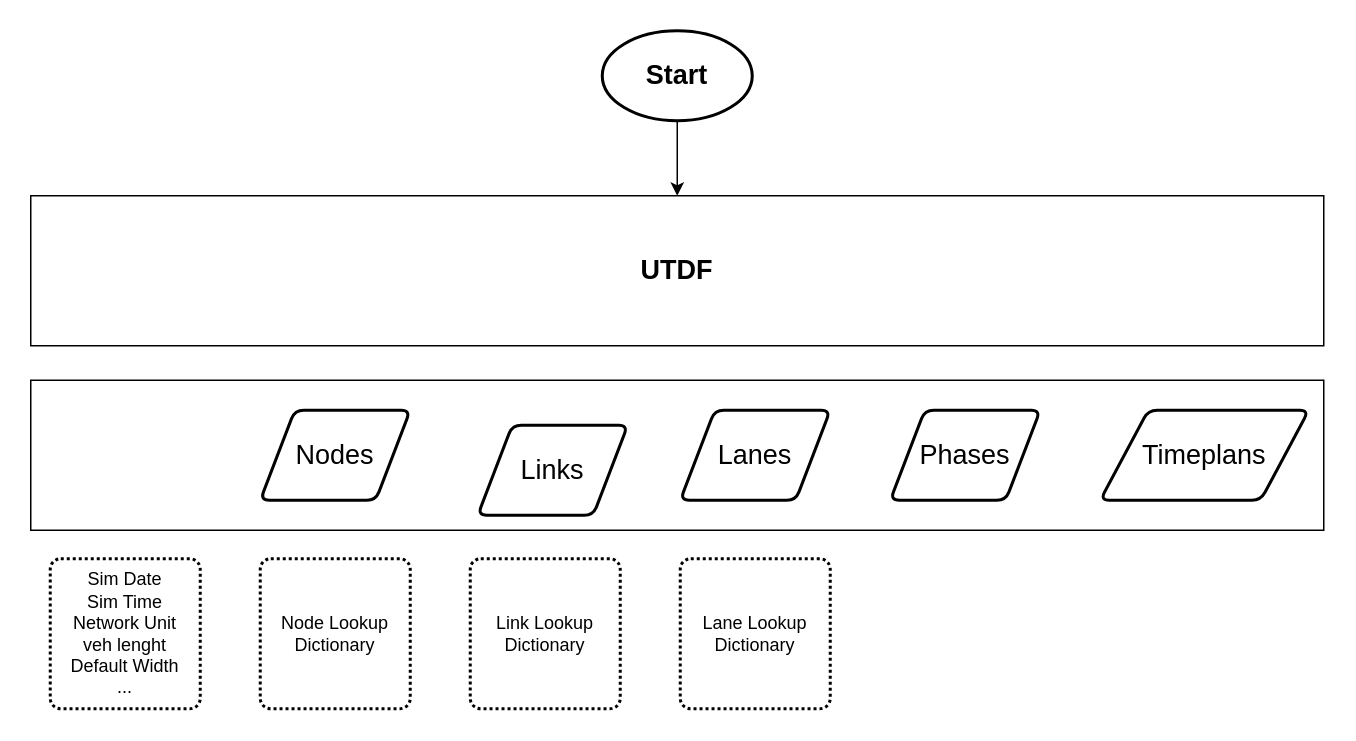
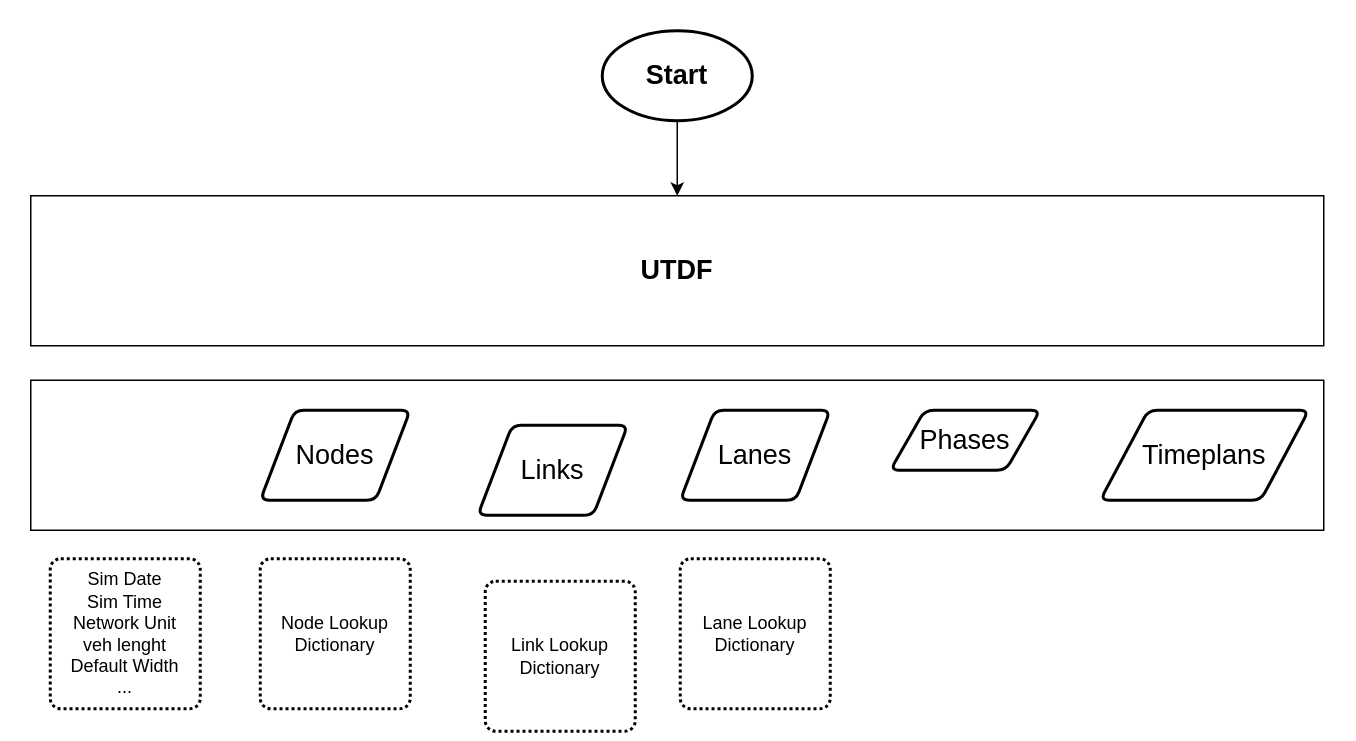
node "Phases": size 150x90 -> 150x60
node "Link Lookup Dictionary": moved (545, 634) -> (560, 656)
